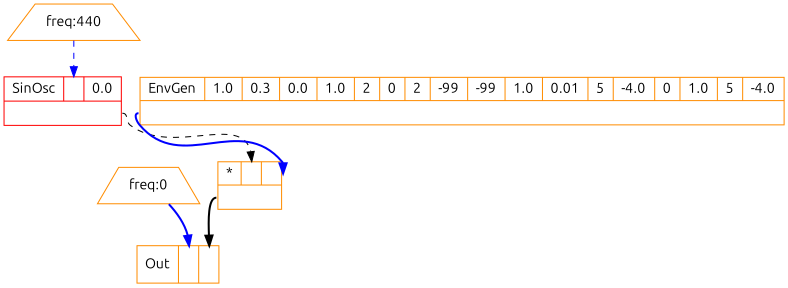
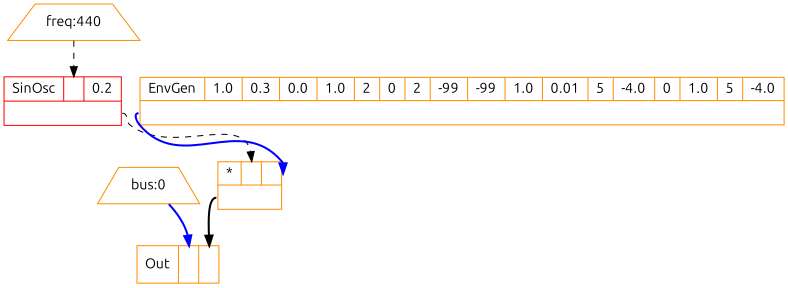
edge "freq:440" -> "SinOsc": color blue -> black
node "SinOsc": text "0.0" -> "0.2"
node "freq:0": label "freq:0" -> "bus:0"
